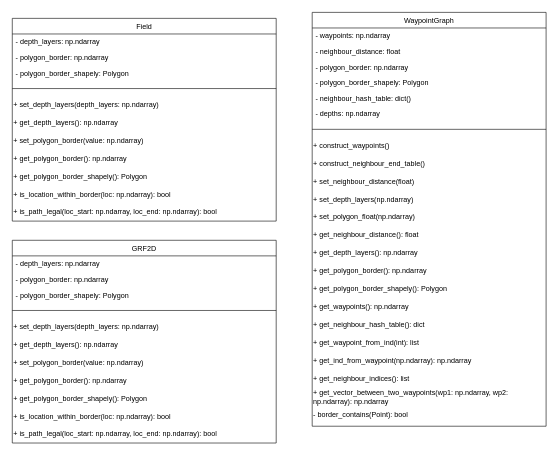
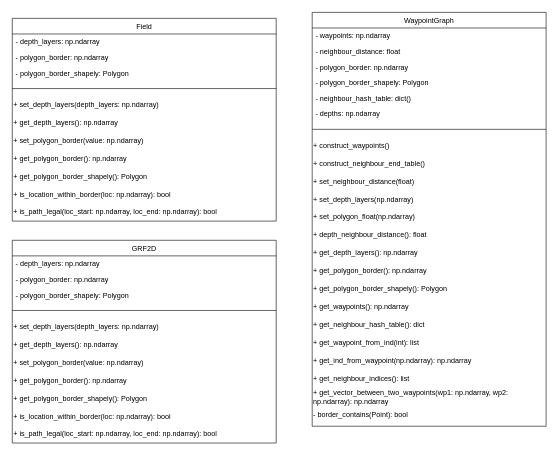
node "+ get_neighbour_distance(): float": label "+ get_neighbour_distance(): float" -> "+ depth_neighbour_distance(): float"
